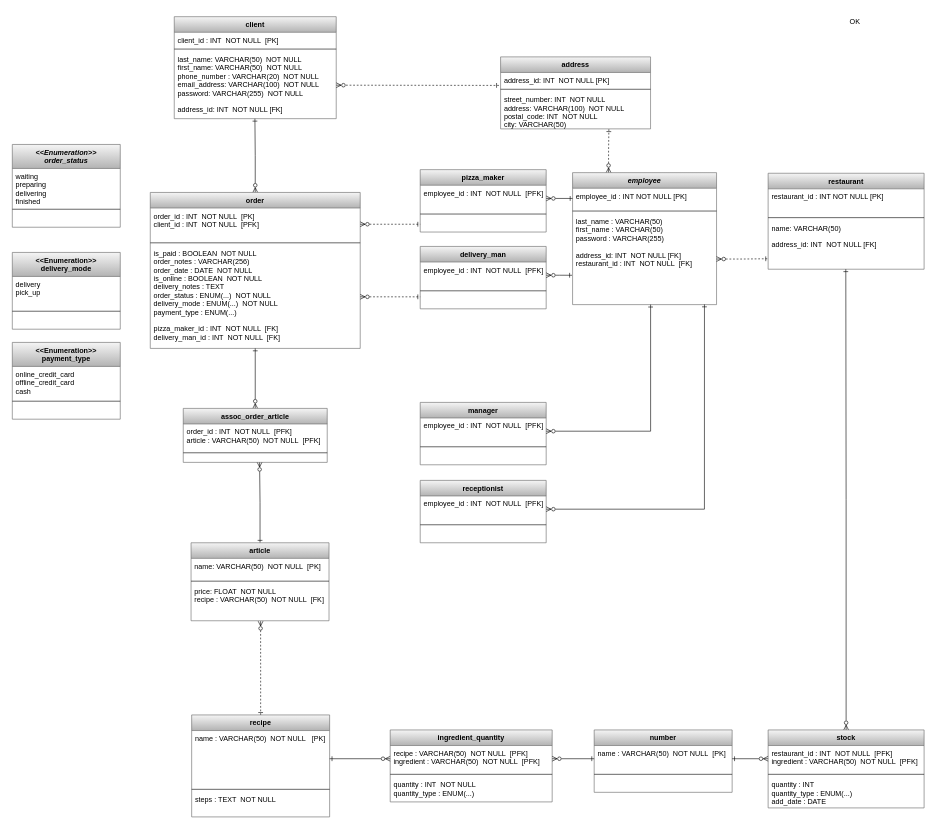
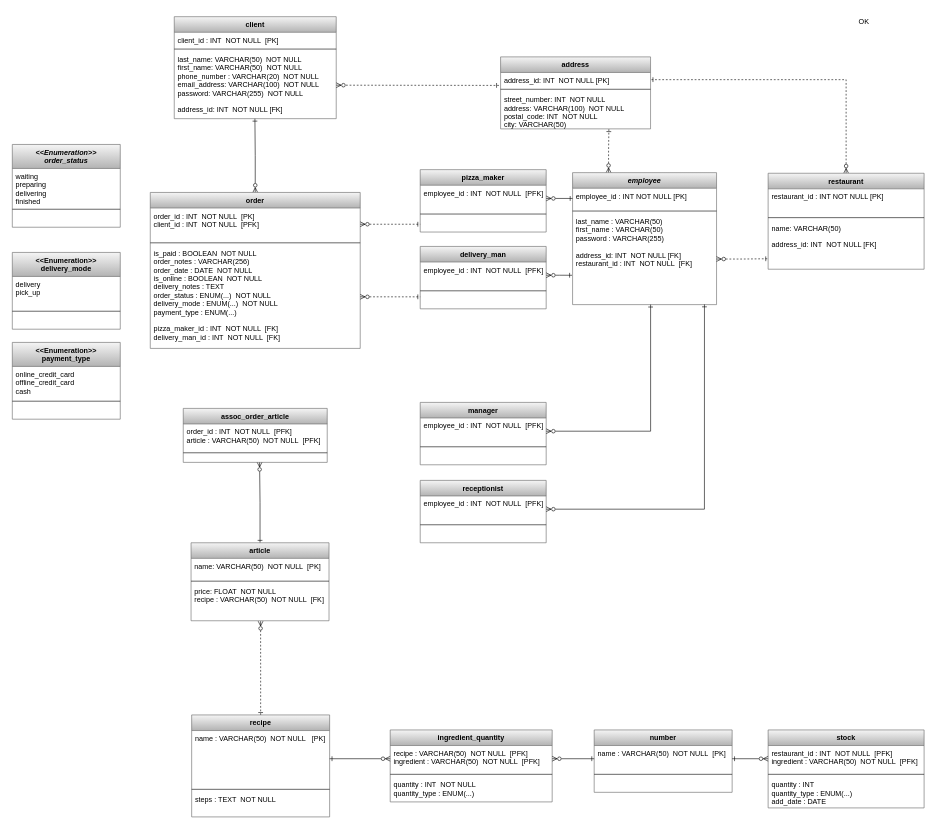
node "OK": moved (855, 21) -> (864, 21)
edge "address_id: INT NOT NULL [PK]" -- "restaurant": added
edge "order" -- "assoc_order_article": removed
edge "name: VARCHAR(50) address_id: INT NOT NULL [FK]" -- "stock": removed
